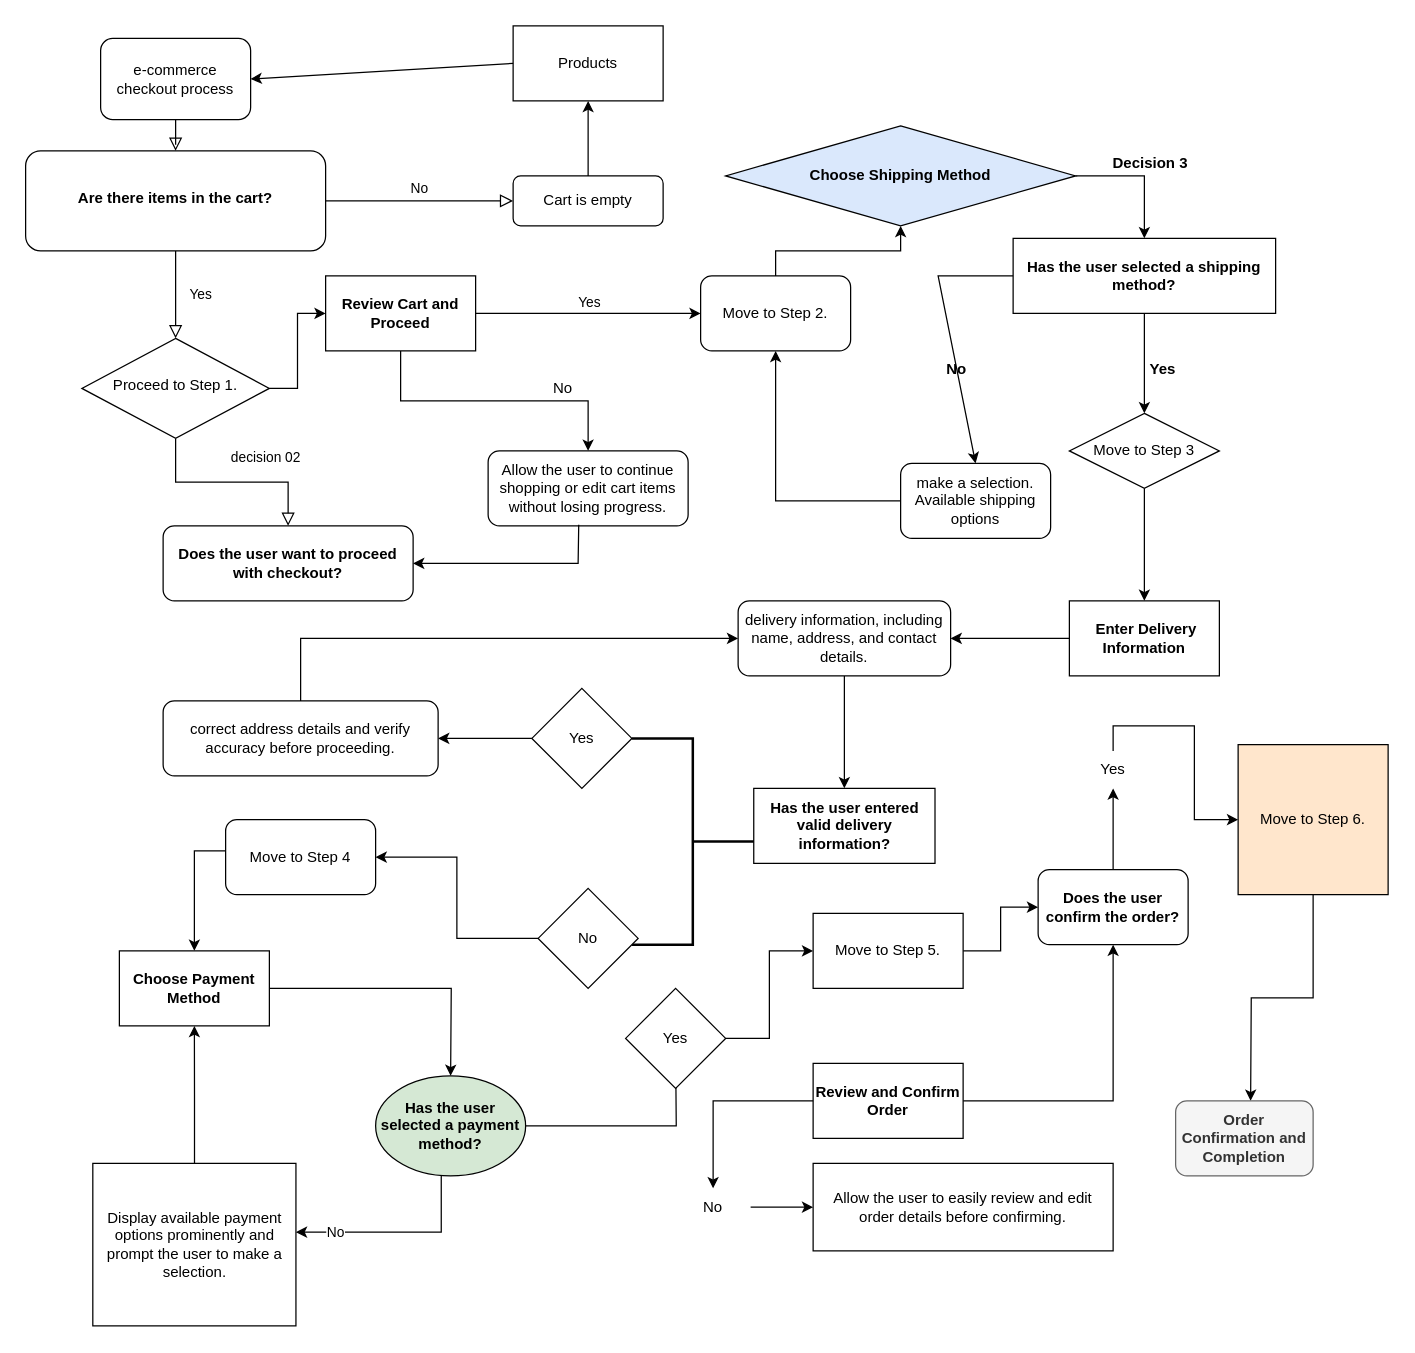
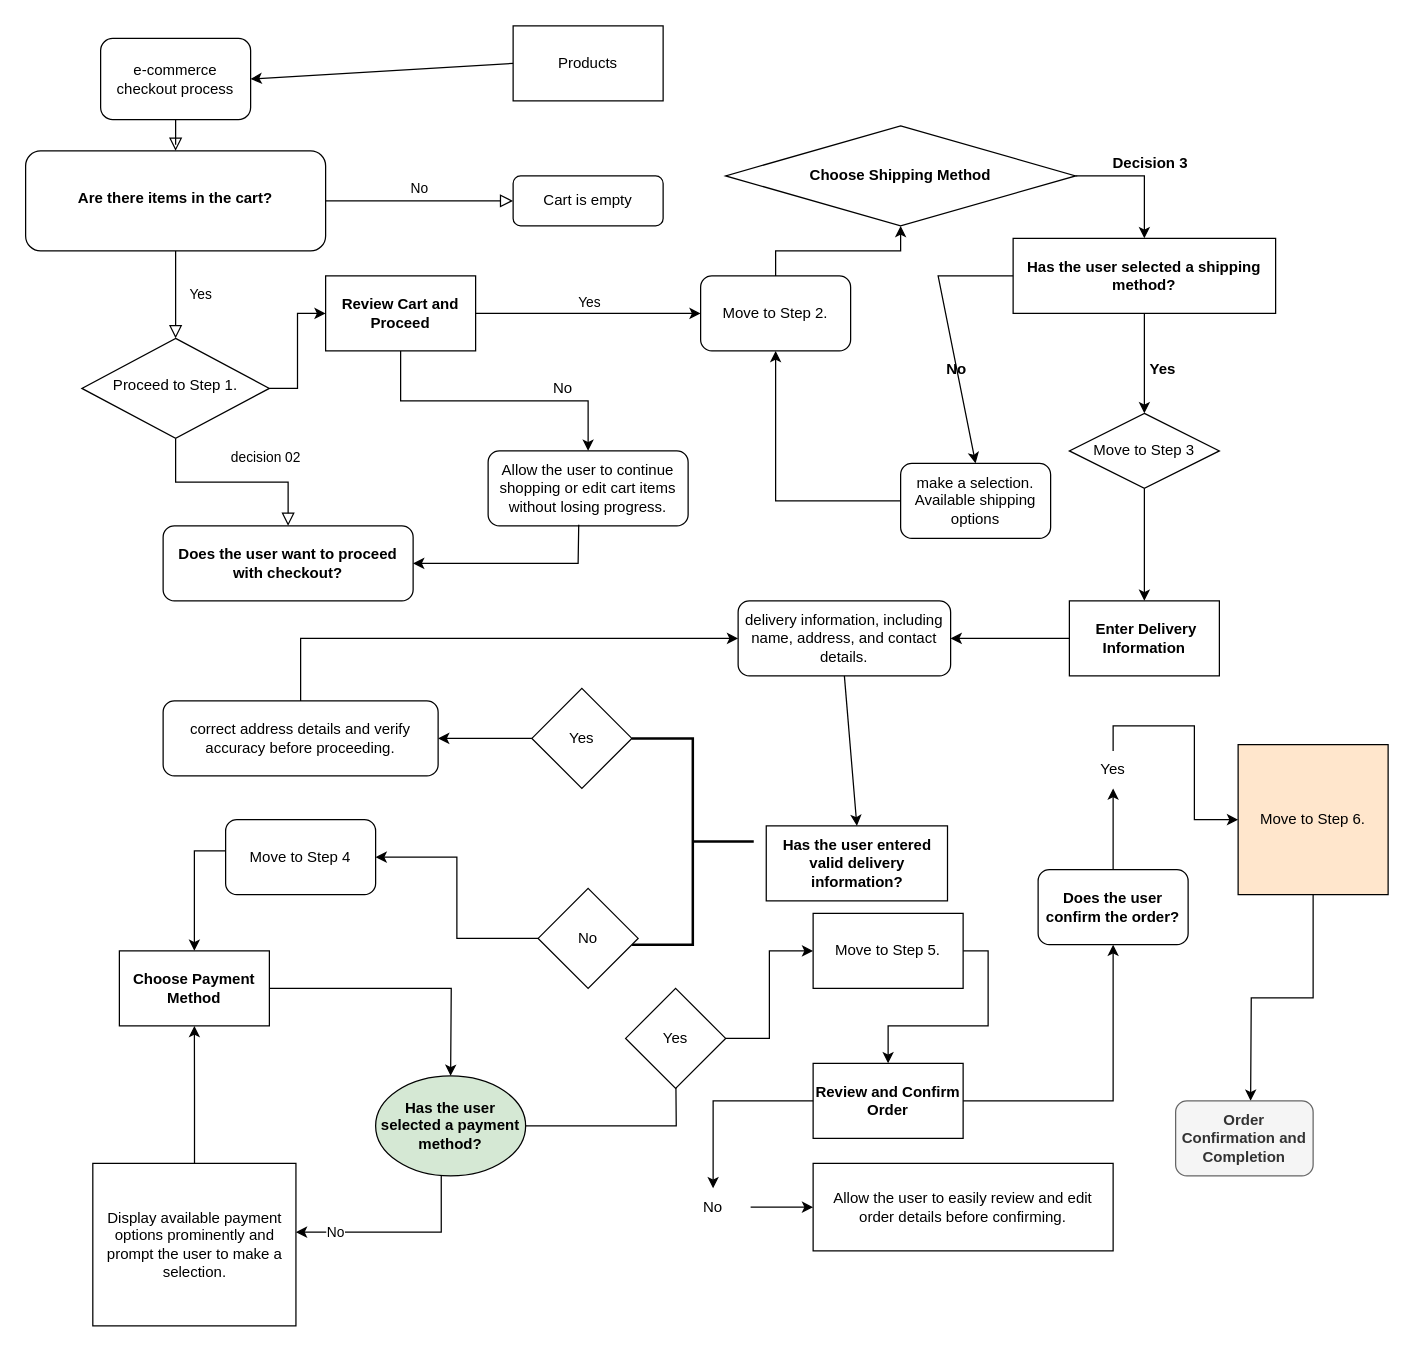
edge "Cart is empty" -> "Products": removed
node "Choose Shipping Method": fillcolor #dae8fc -> #ffffff
node "Has the user entered valid delivery information?": moved (844, 826) -> (857, 863)
edge "Move to Step 5." -> "Does the user confirm the order?": now "Move to Step 5." -> "Review and Confirm Order"
